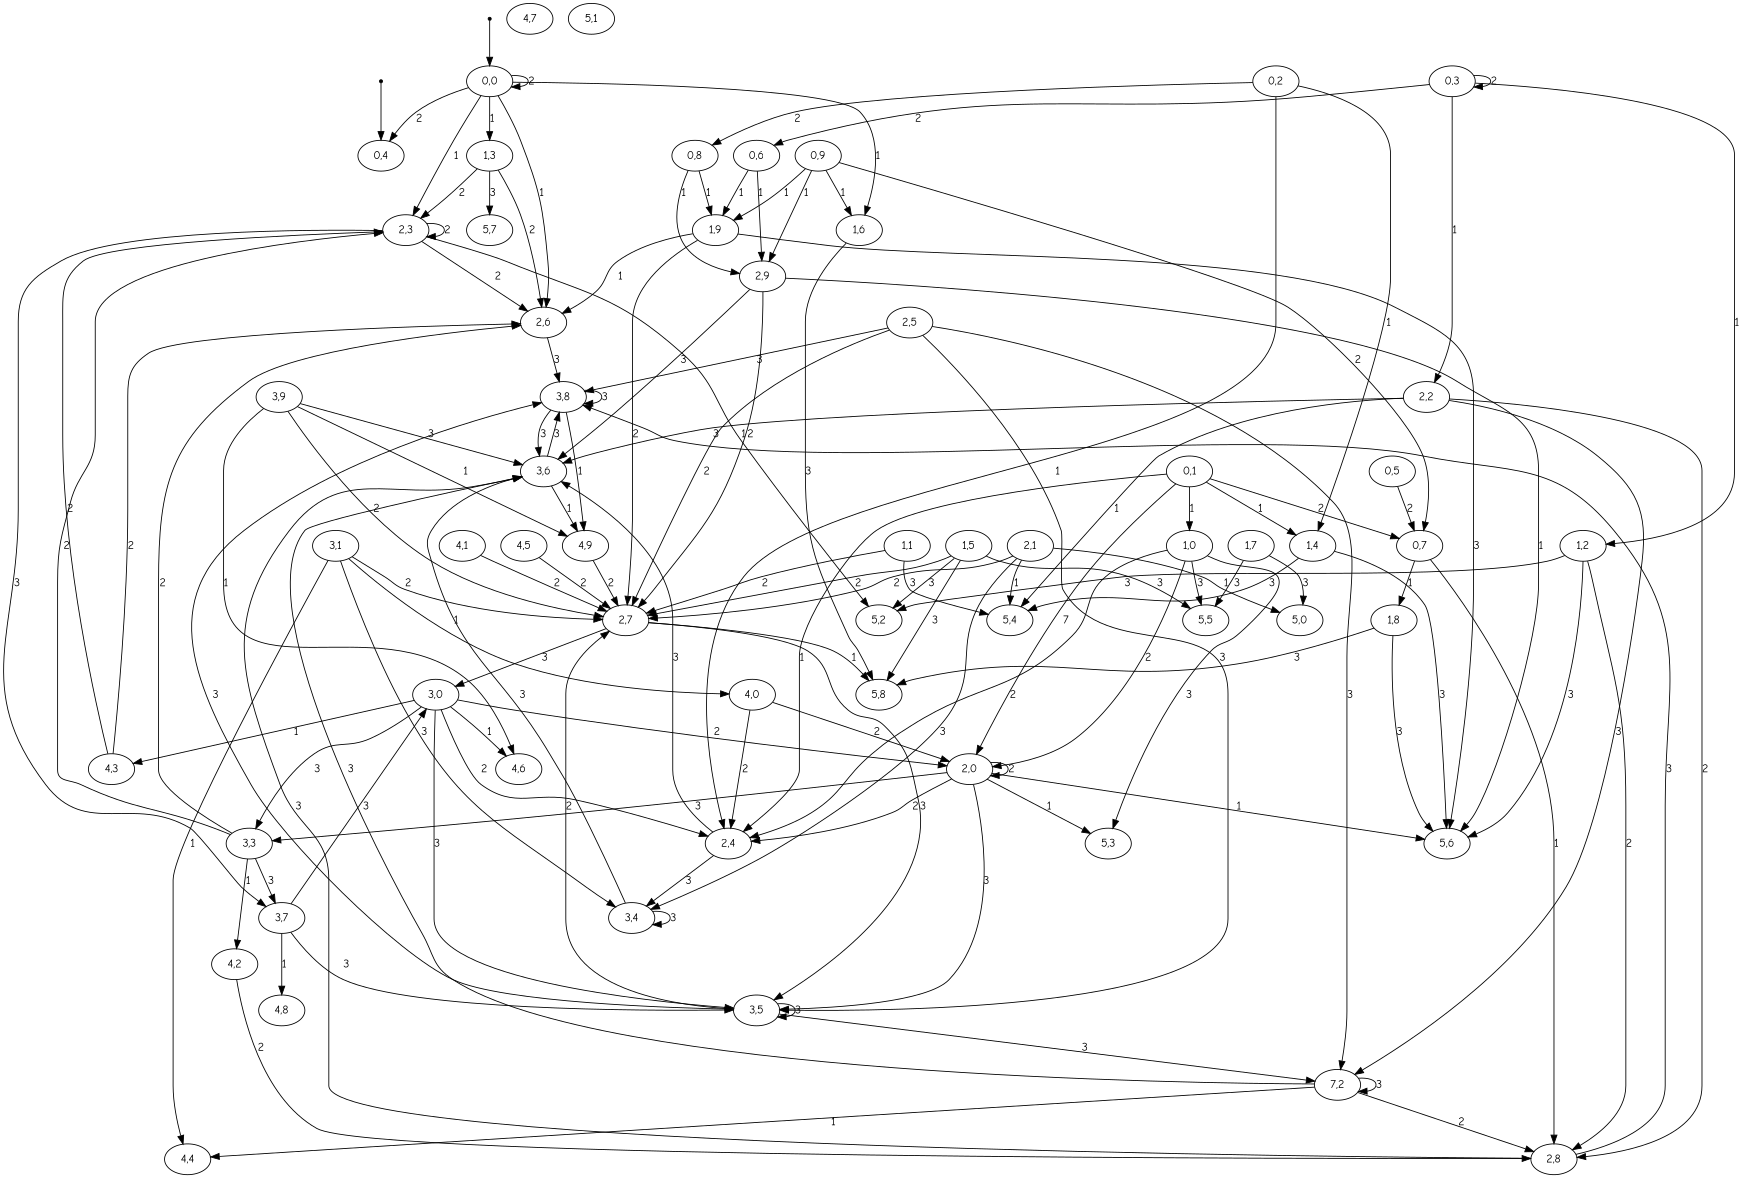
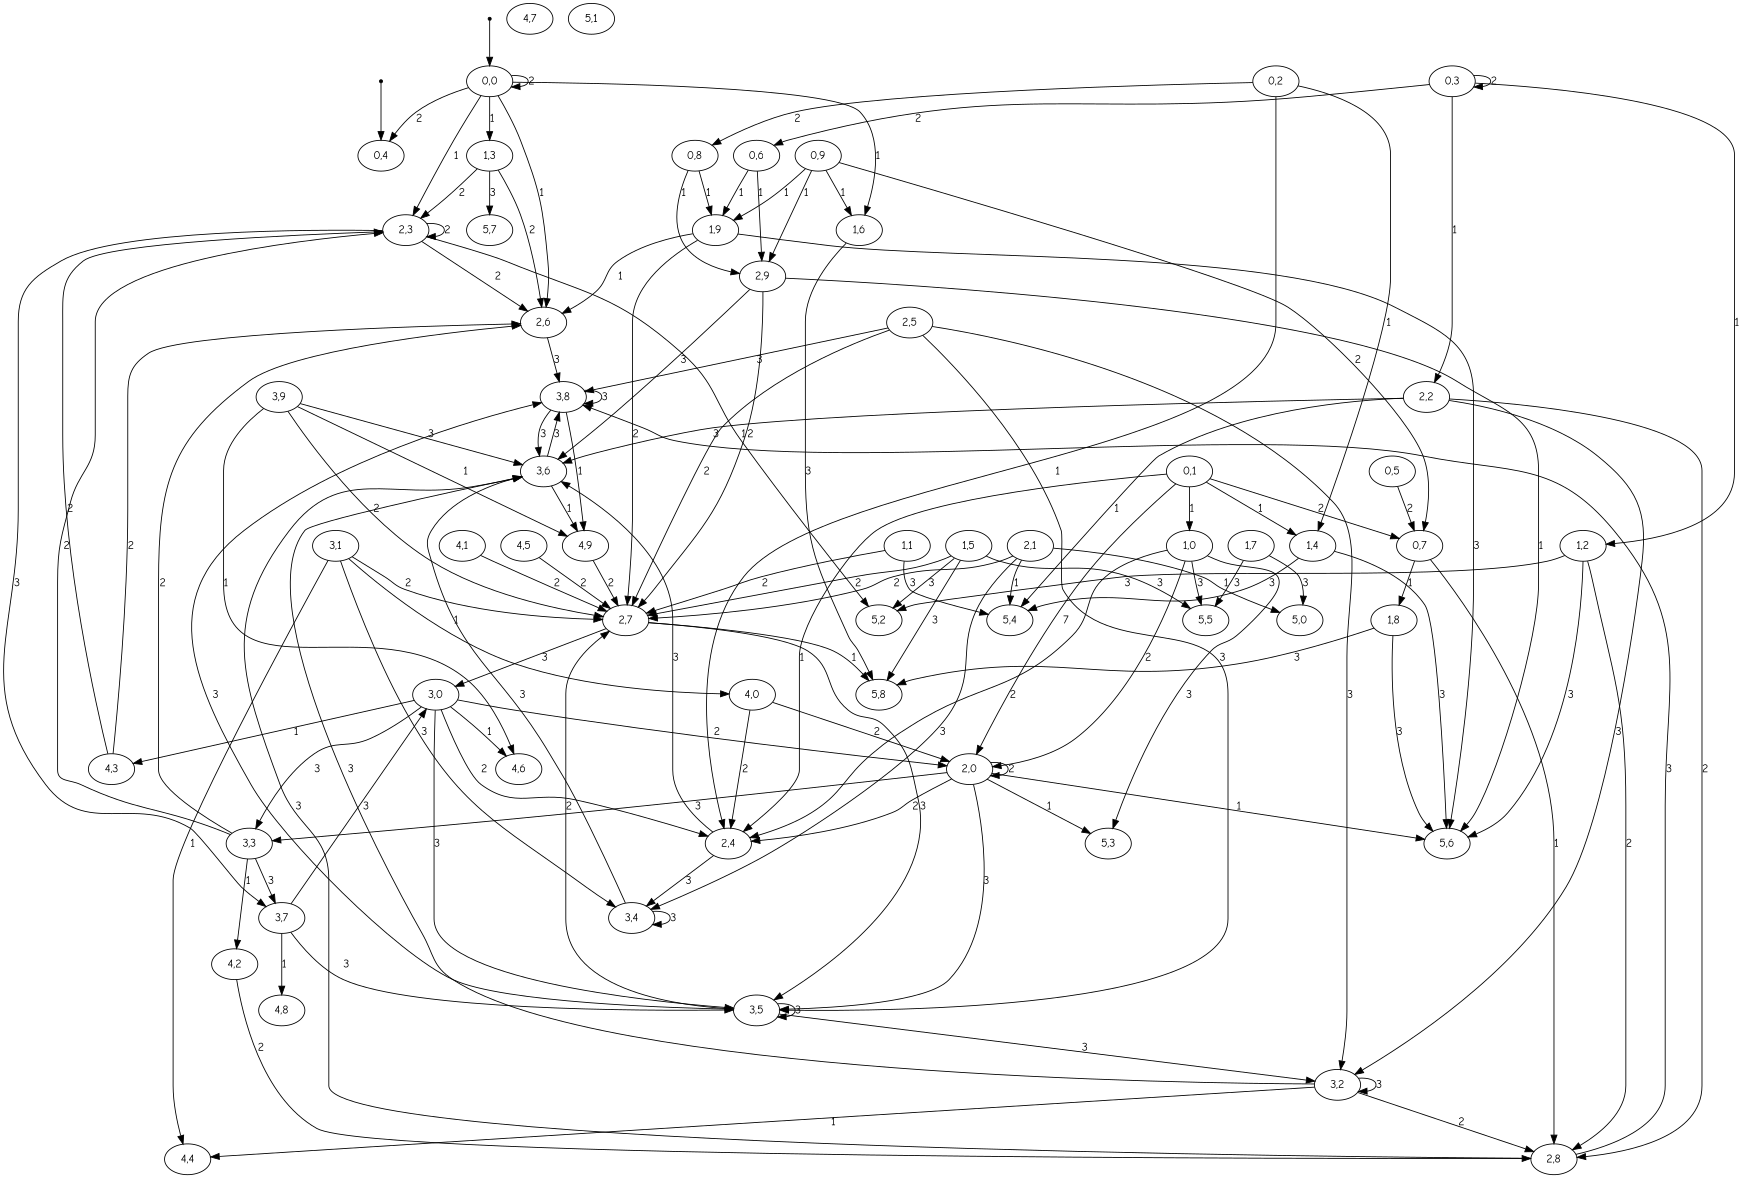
node "7,2": label "7,2" -> "3,2"
